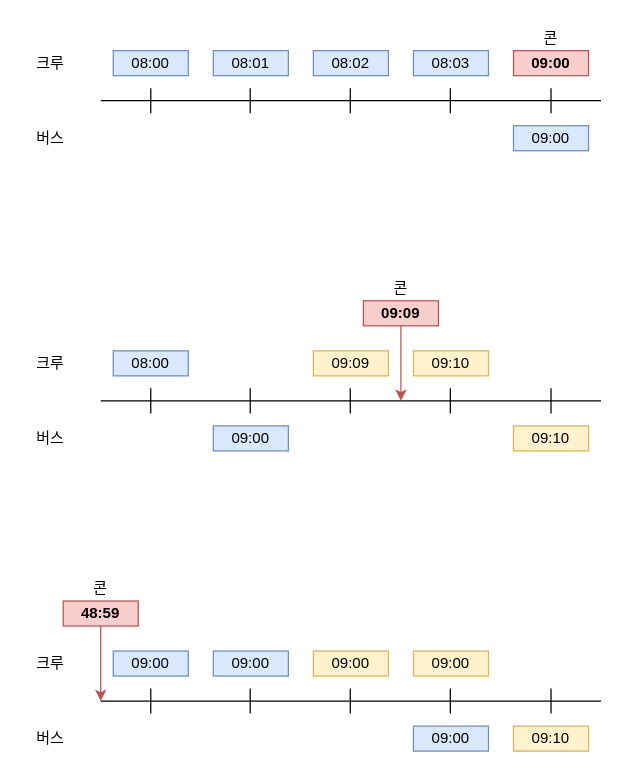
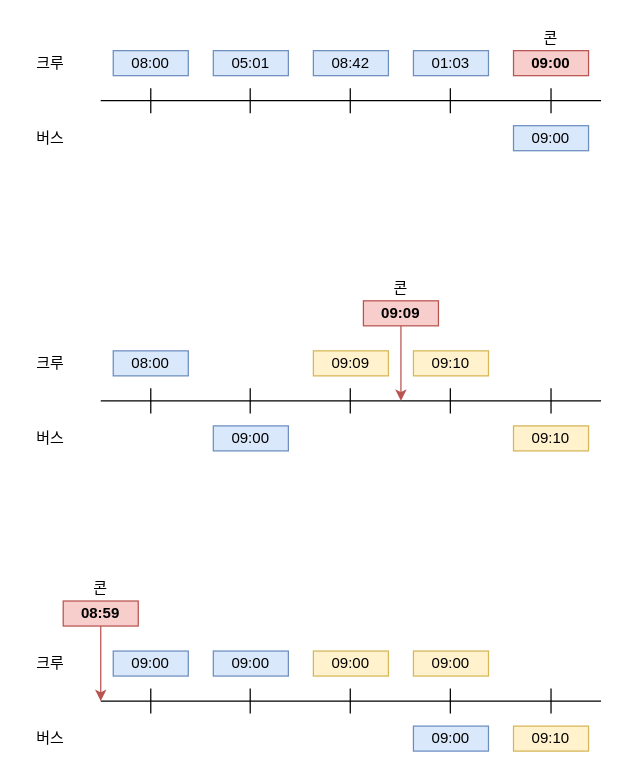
node "08:01": label "08:01" -> "05:01"
node "08:02": label "08:02" -> "08:42"
node "08:03": label "08:03" -> "01:03"
node "48:59": label "48:59" -> "08:59"
